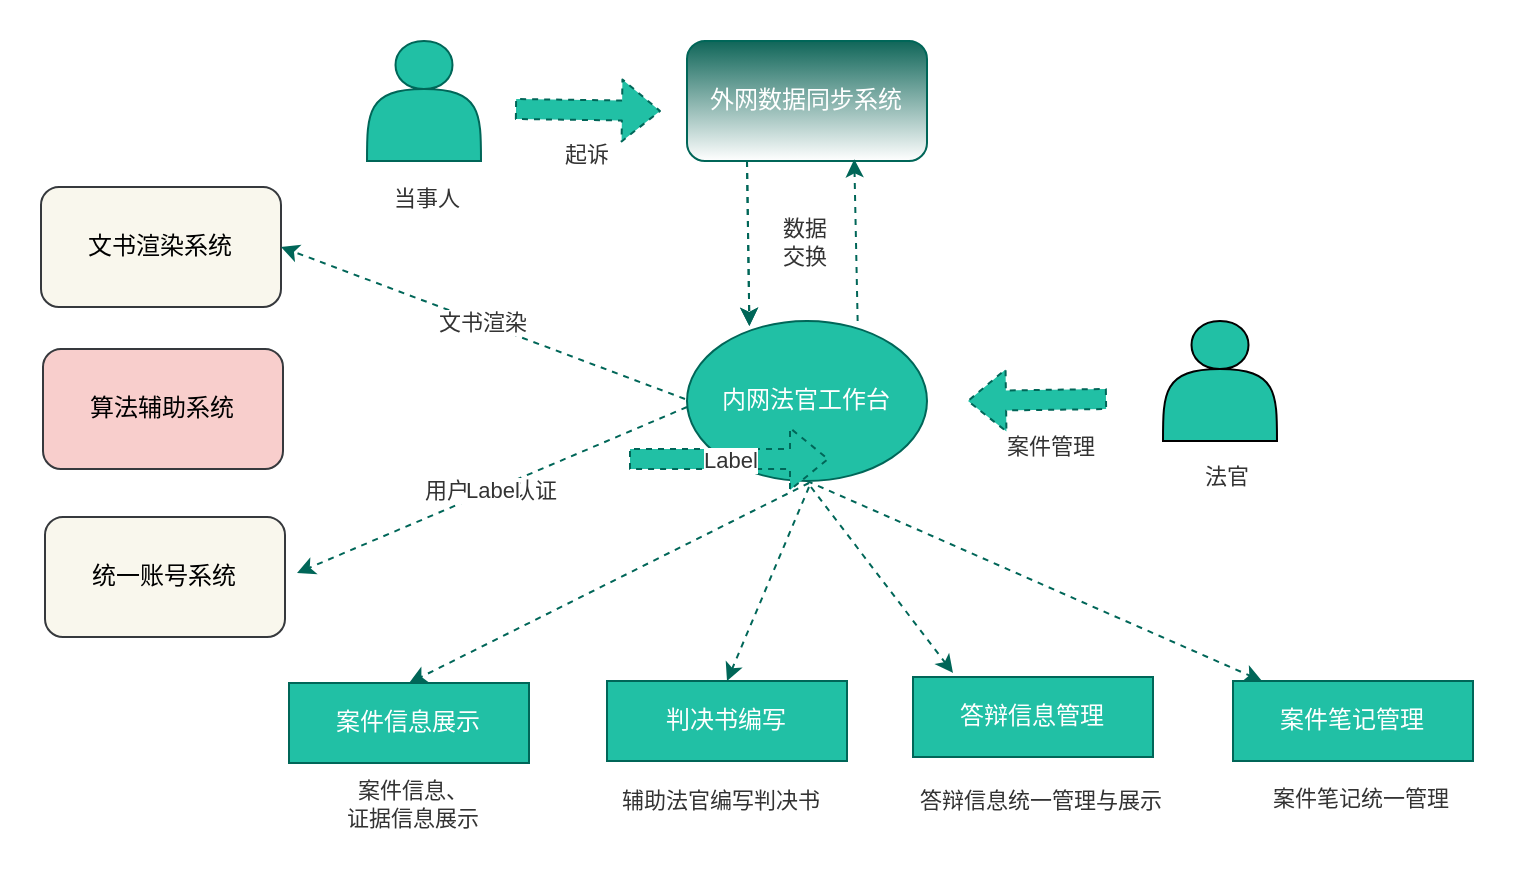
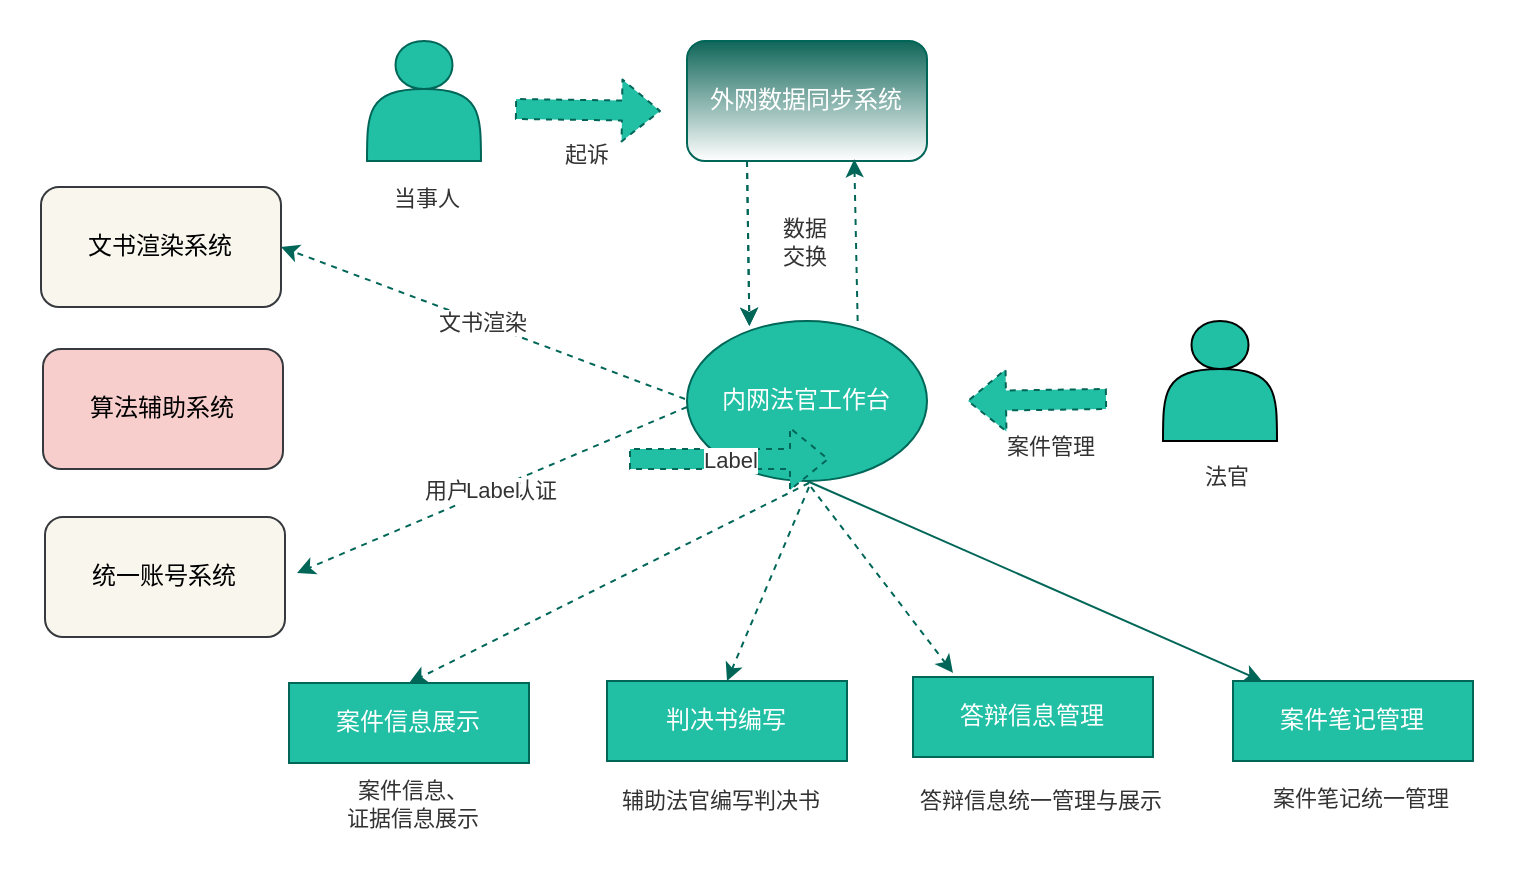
edge "内网法官工作台" -> "案件笔记管理": style dashed -> solid
